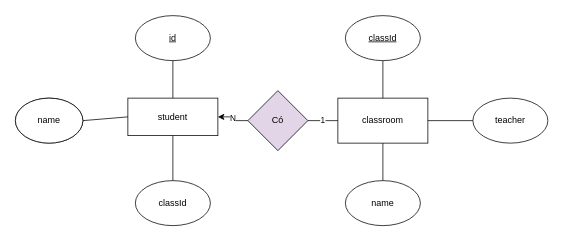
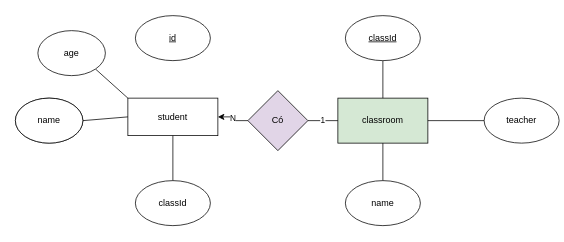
node "age": added
edge "id" -- "student": removed
edge "age" -- "student": added
node "classroom": fillcolor #ffffff -> #d5e8d4
node "teacher": moved (510, 120) -> (522, 120)
